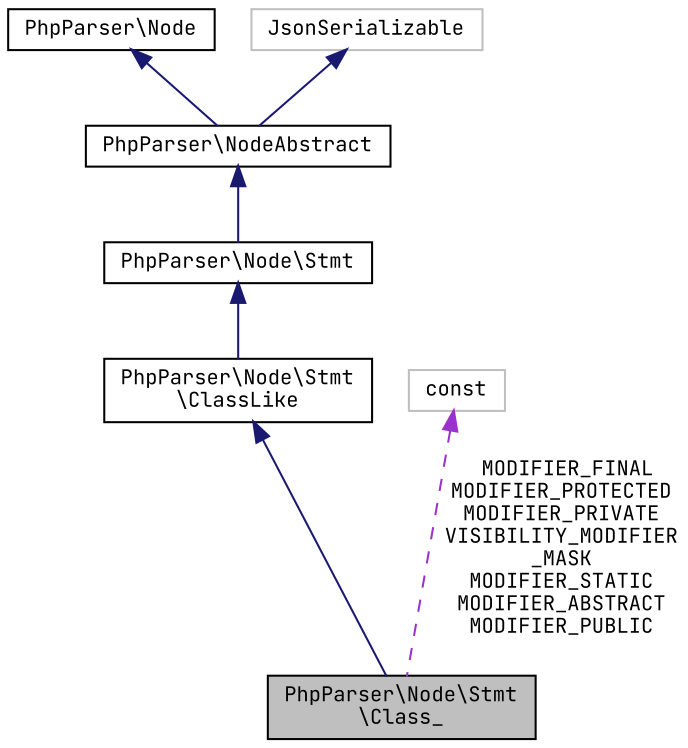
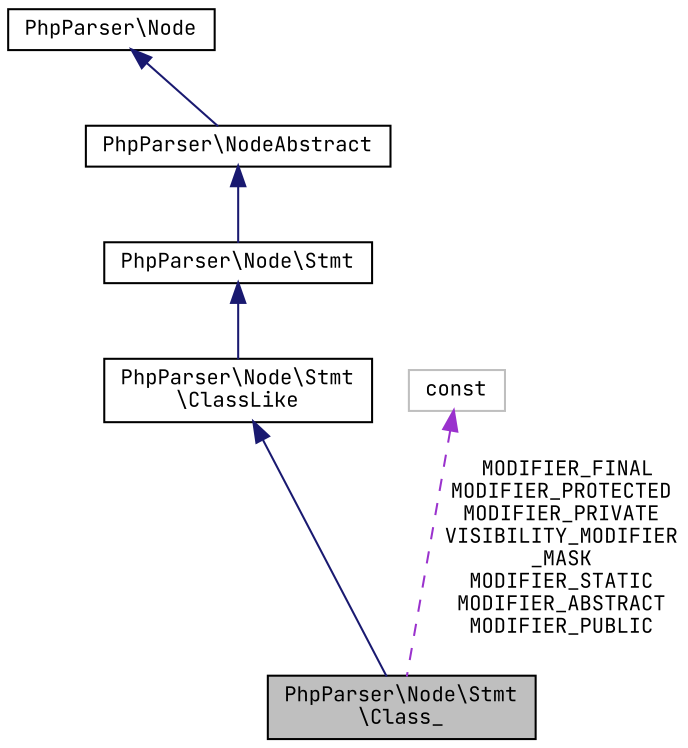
node "JsonSerializable": removed
